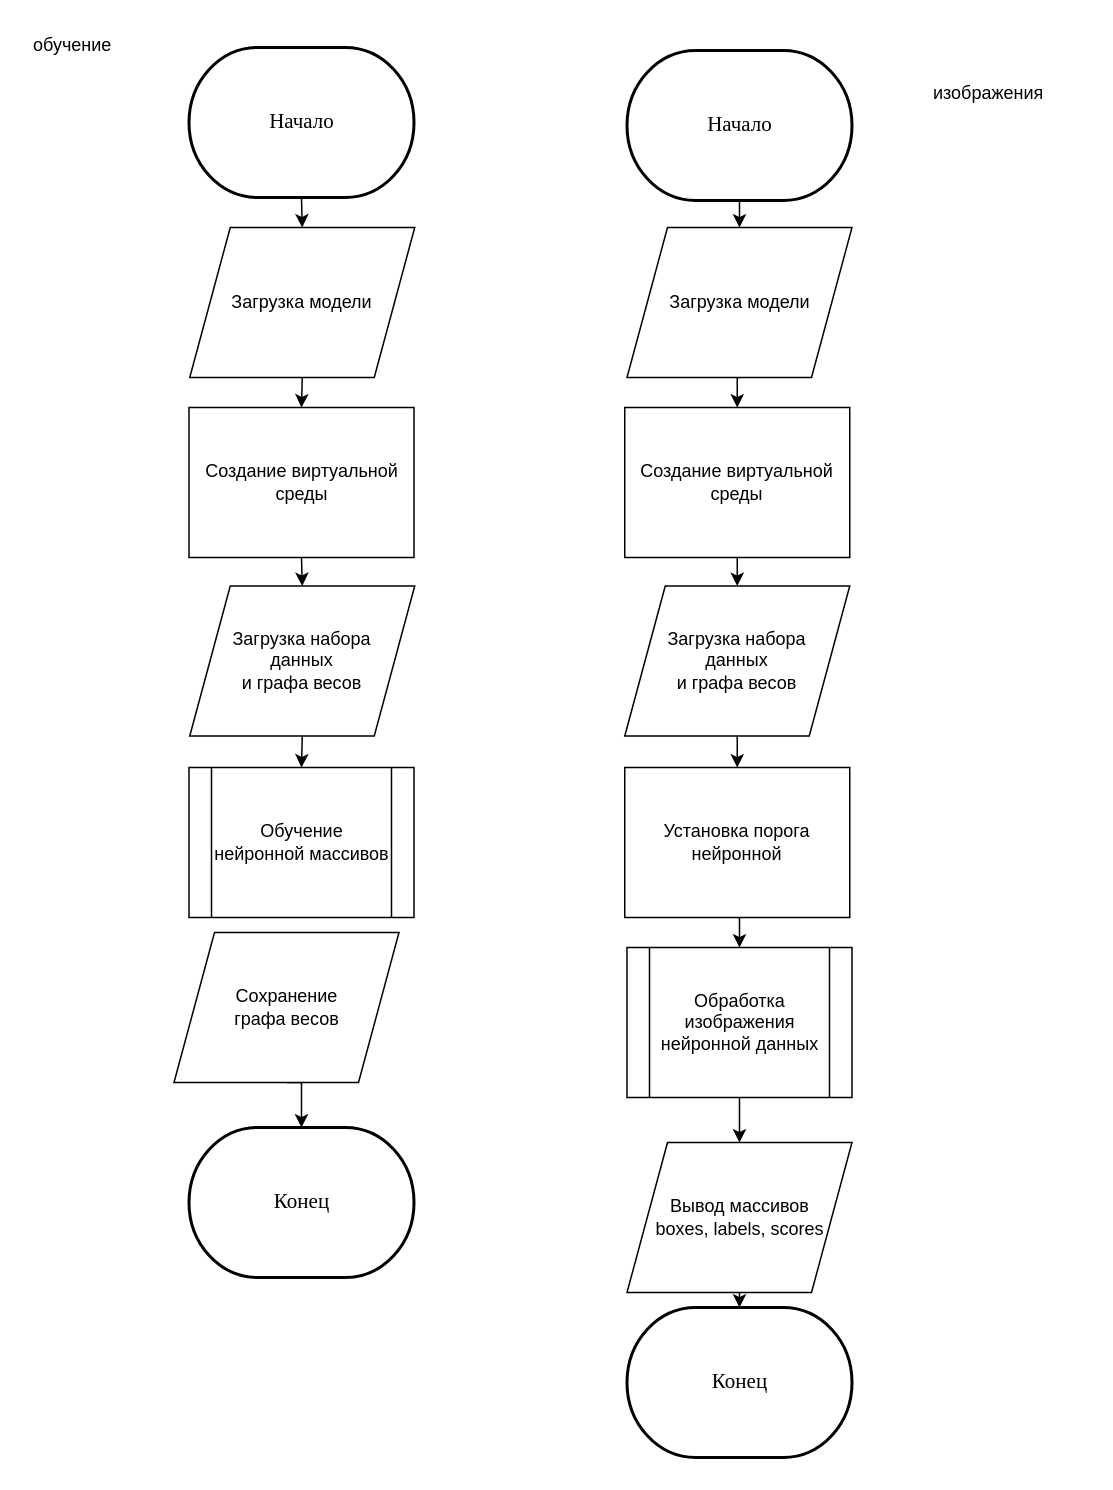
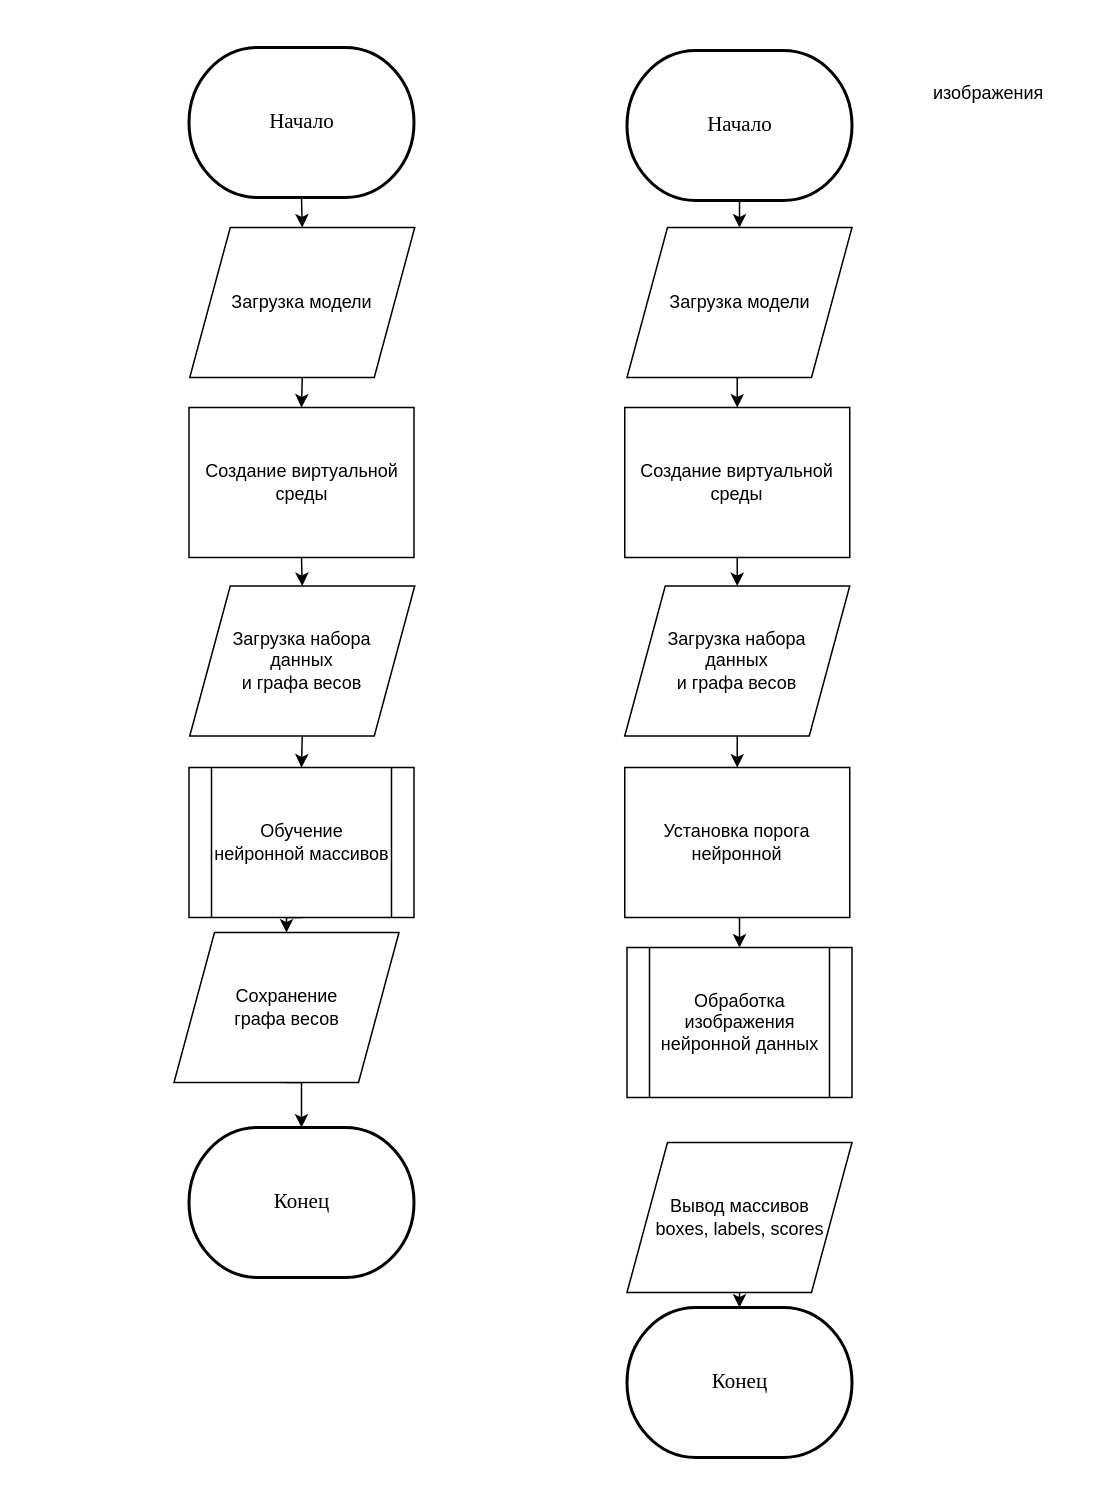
node "обучение": removed
edge "Обучение нейронной массивов" -> "Сохранение графа весов": added
edge "Обработка изображения нейронной данных" -> "Вывод массивов boxes, labels, scores": removed
